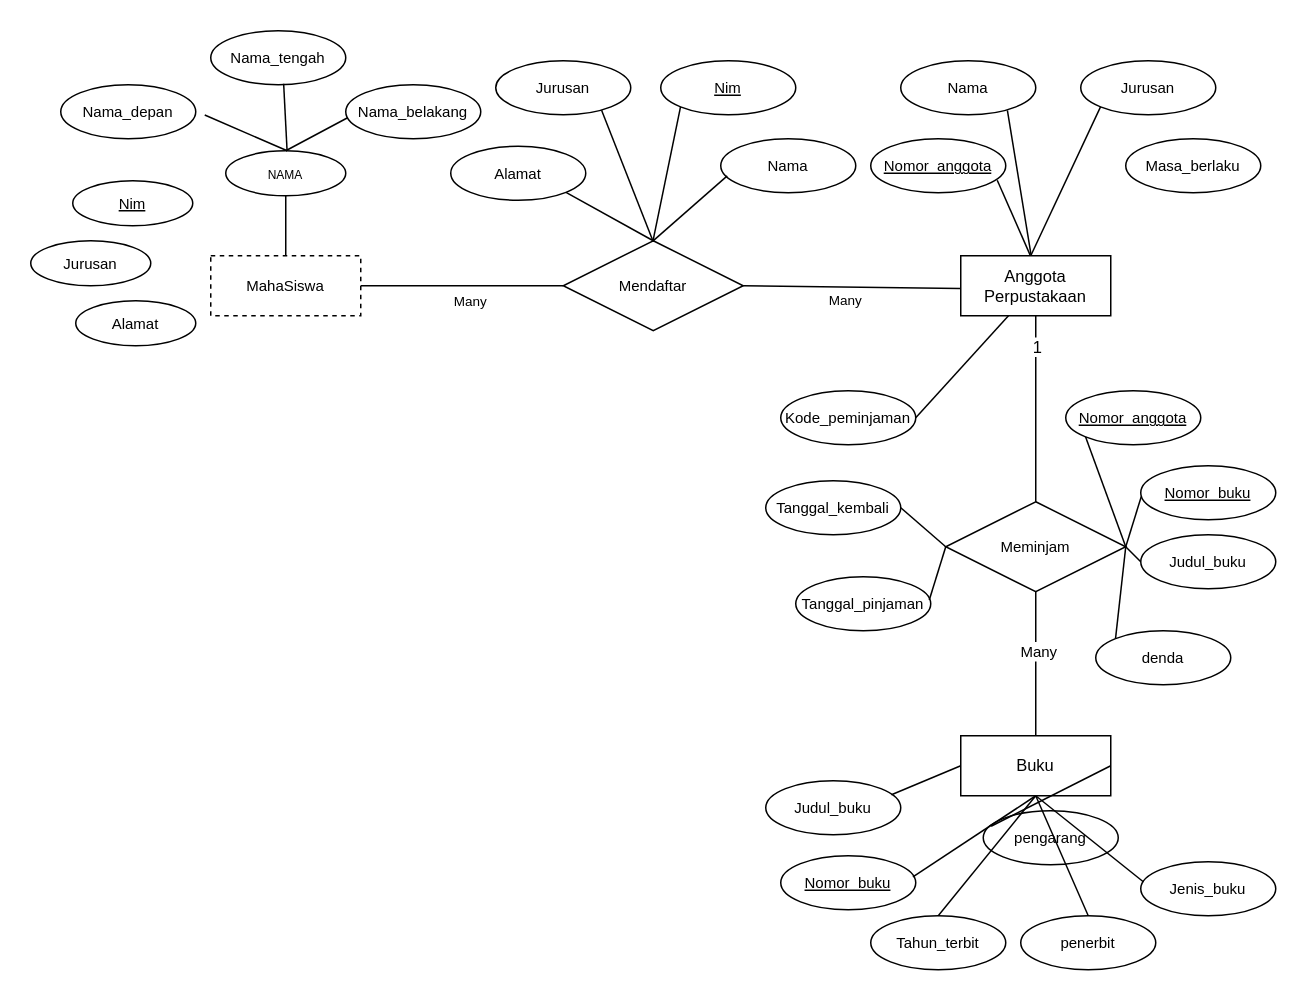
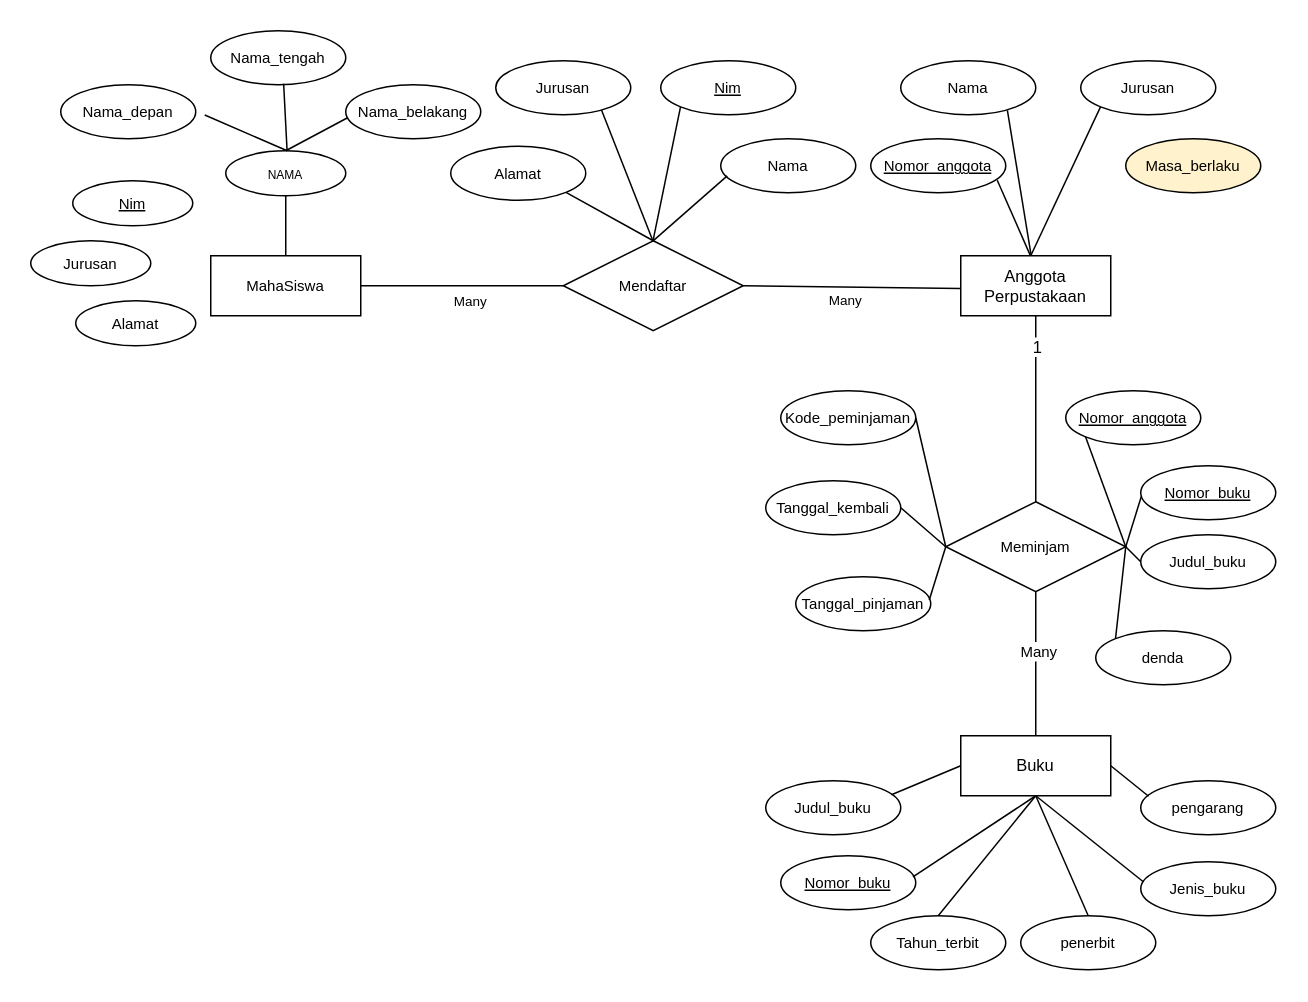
node "Masa_berlaku": fillcolor #ffffff -> #fff2cc
node "MahaSiswa": style dashed -> solid
edge "Anggota Perpustakaan" -- "Kode_peminjaman": now "Meminjam" -- "Kode_peminjaman"
node "pengarang": moved (1051, 838) -> (1208, 808)
